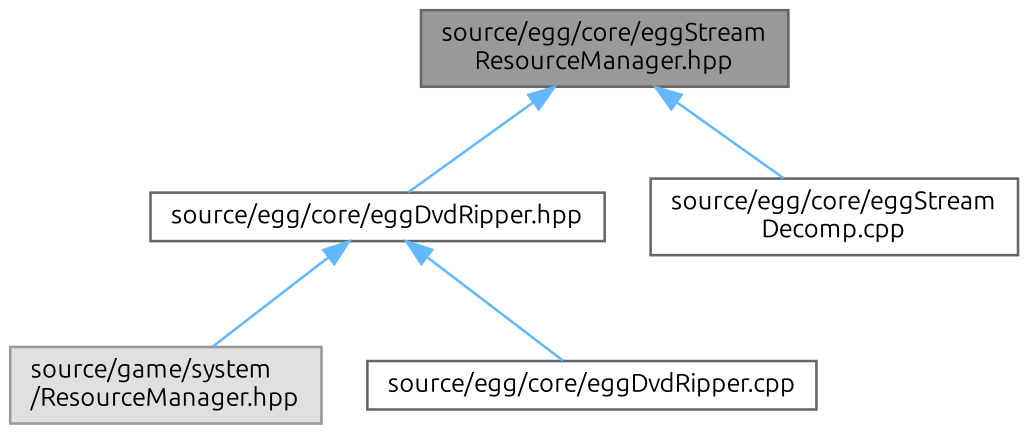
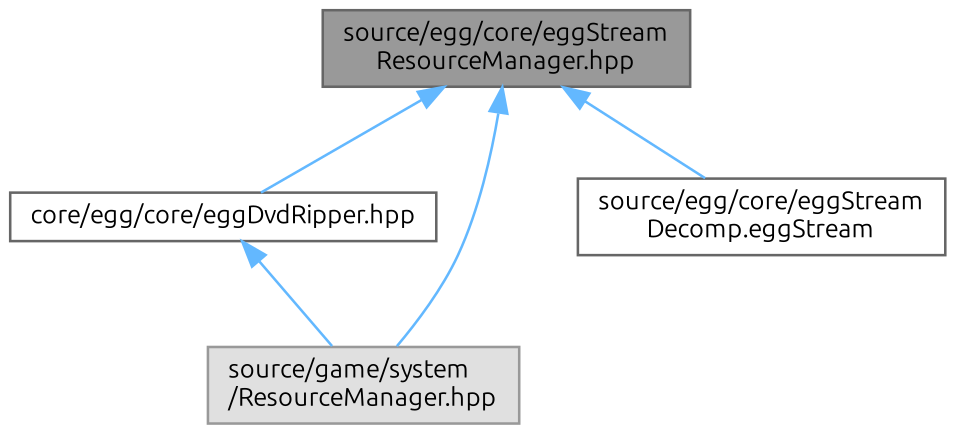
node "source/egg/core/eggDvdRipper.hpp": label "source/egg/core/eggDvdRipper.hpp" -> "core/egg/core/eggDvdRipper.hpp"
node "source/egg/core/eggStream Decomp.cpp": label "source/egg/core/eggStream Decomp.cpp" -> "source/egg/core/eggStream Decomp.eggStream"
edge "source/game/system /ResourceManager.hpp" -> "source/egg/core/eggStream ResourceManager.hpp": added
node "source/egg/core/eggDvdRipper.cpp": removed
